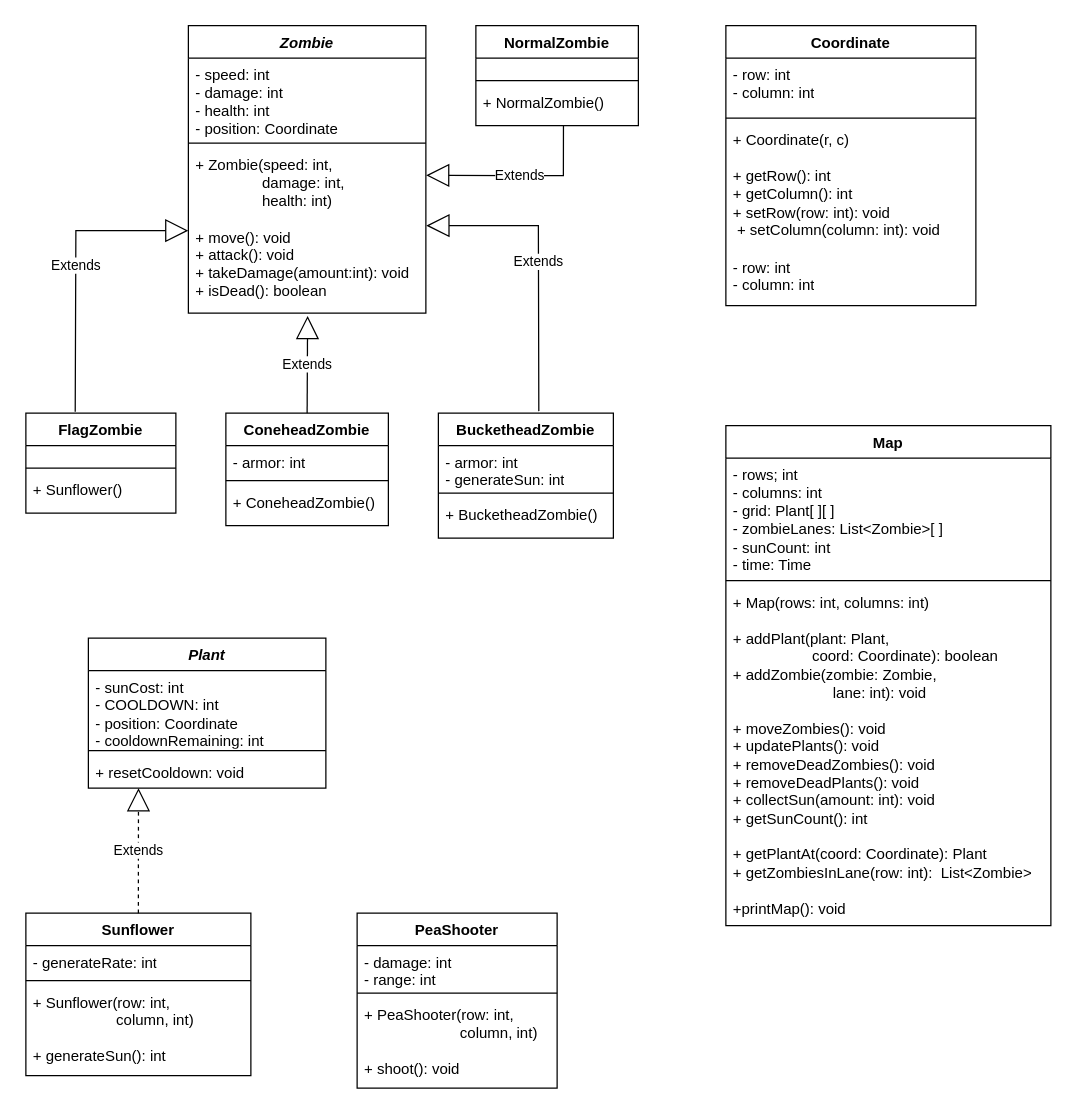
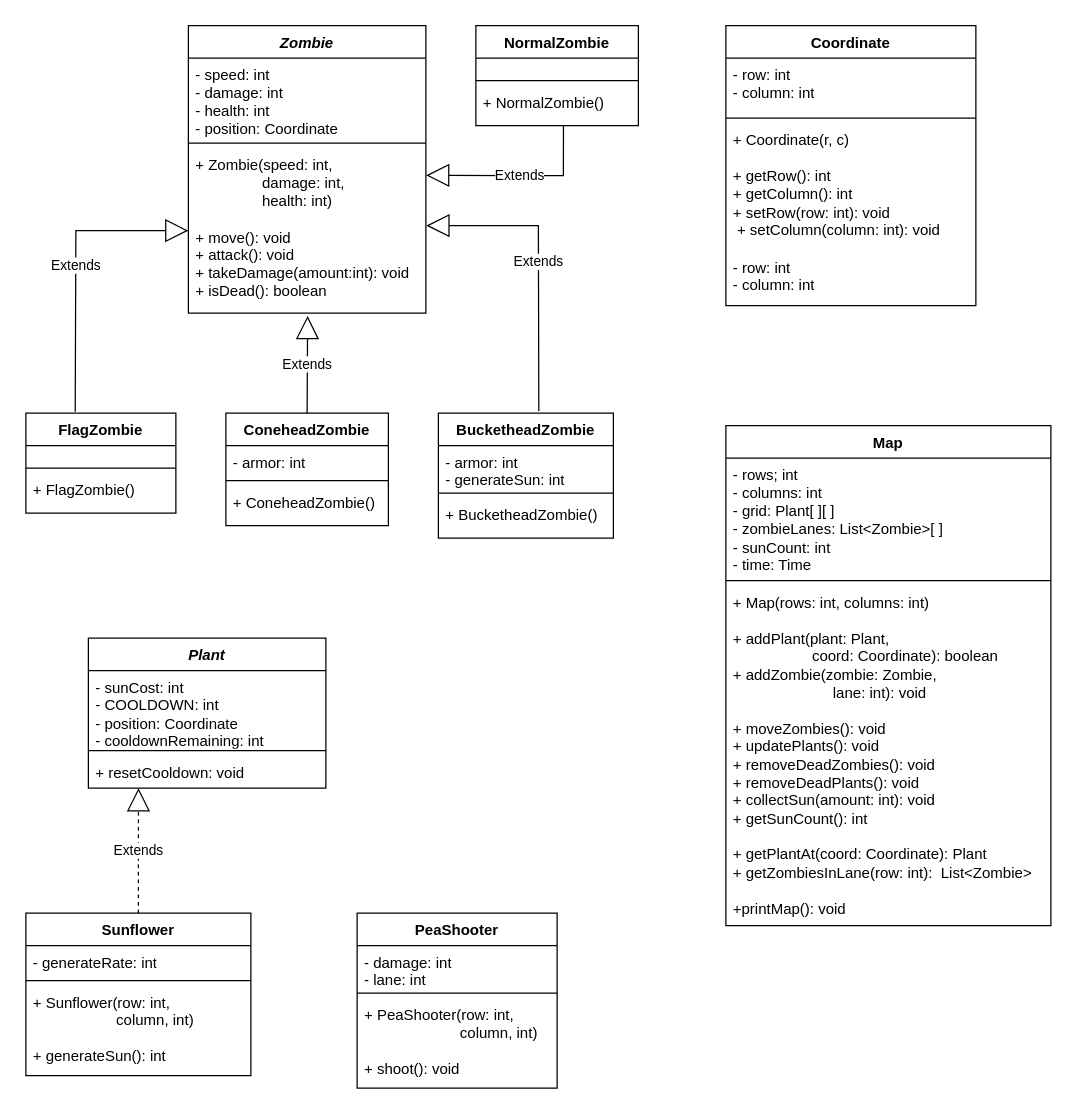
node "+ Sunflower()": label "+ Sunflower()" -> "+ FlagZombie()"
node "- damage: int - range: int": label "- damage: int - range: int" -> "- damage: int - lane: int"
